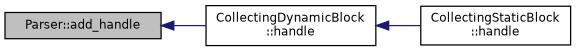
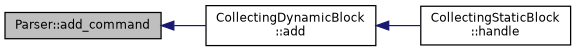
node "Parser::add_handle": label "Parser::add_handle" -> "Parser::add_command"
node "CollectingDynamicBlock ::handle": label "CollectingDynamicBlock ::handle" -> "CollectingDynamicBlock ::add"
